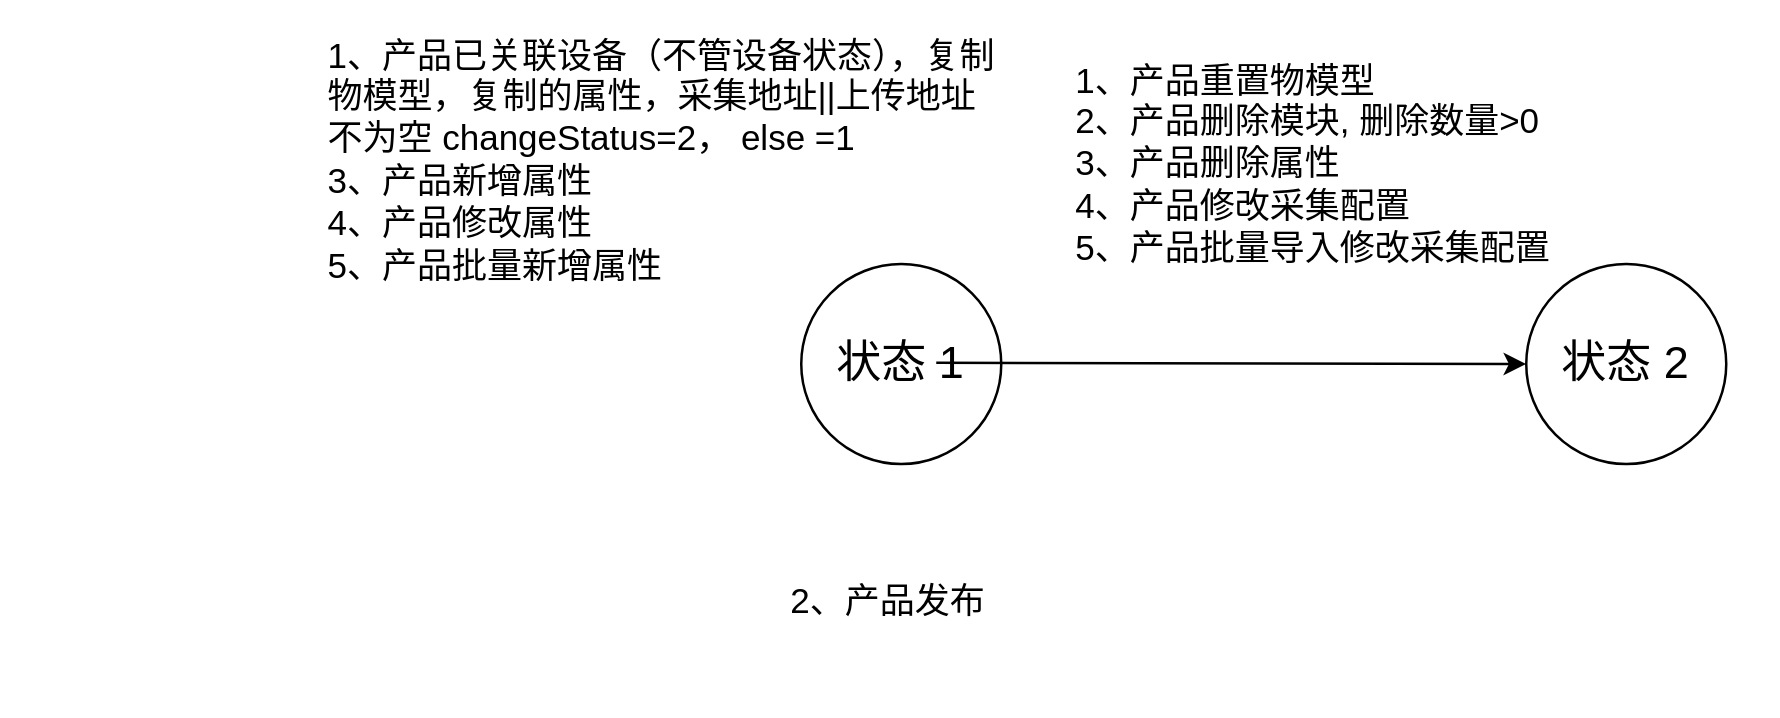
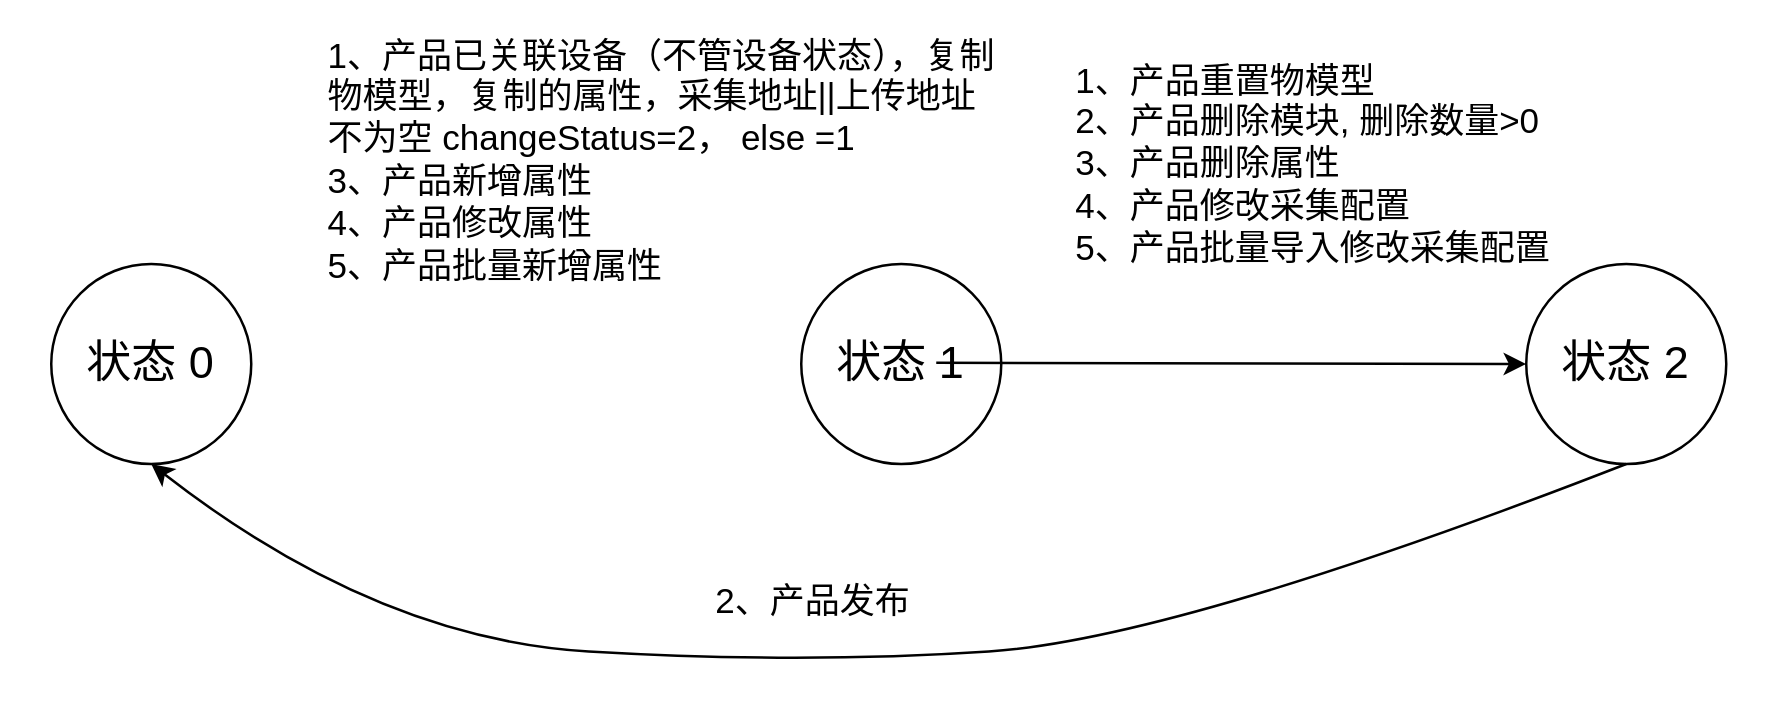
node "状态 0": added
node "2、产品发布": moved (889, 601) -> (814, 601)
edge "状态 2" -> "状态 0": added
